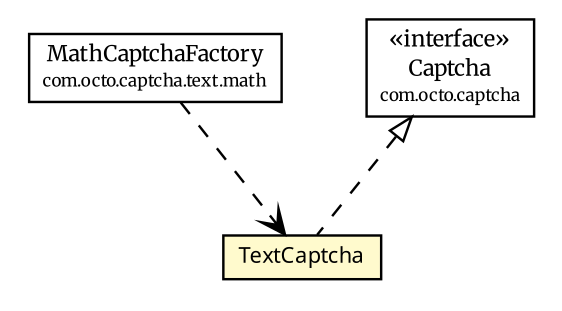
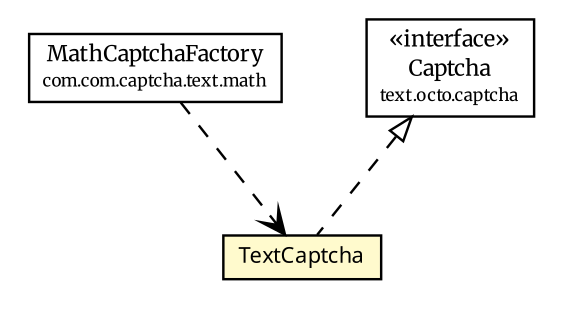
node "MathCaptchaFactory": text "com.octo.captcha.text.math" -> "com.com.captcha.text.math"
node "Captcha": text "com.octo.captcha" -> "text.octo.captcha"
